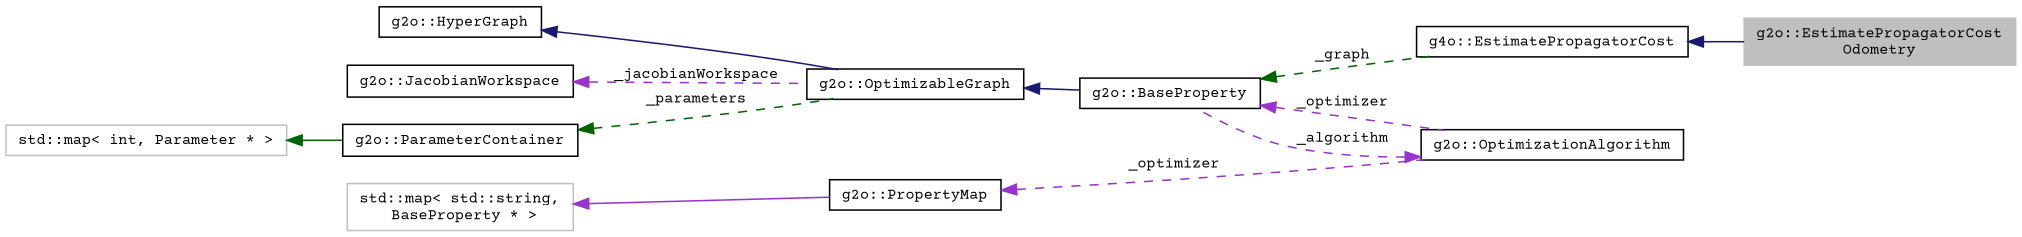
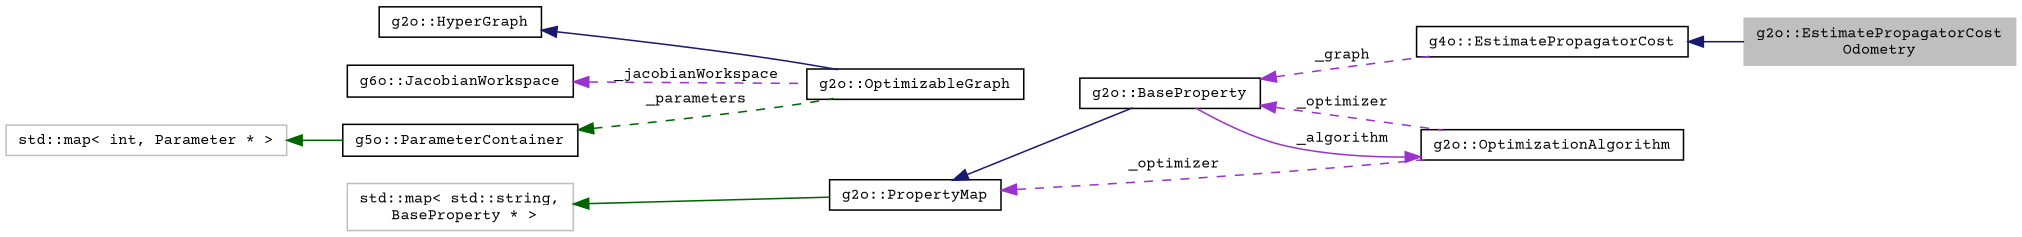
edge "g4o::EstimatePropagatorCost" -> "g2o::BaseProperty": color darkgreen -> darkorchid3
node "g2o::JacobianWorkspace": label "g2o::JacobianWorkspace" -> "g6o::JacobianWorkspace"
edge "g2o::BaseProperty" -> "g2o::OptimizableGraph": now "g2o::BaseProperty" -> "g2o::PropertyMap"
node "g2o::ParameterContainer": label "g2o::ParameterContainer" -> "g5o::ParameterContainer"
edge "g2o::BaseProperty" -> "g2o::OptimizationAlgorithm": style dashed -> solid
edge "g2o::PropertyMap" -> "std::map< std::string, BaseProperty * >": color darkorchid3 -> darkgreen
